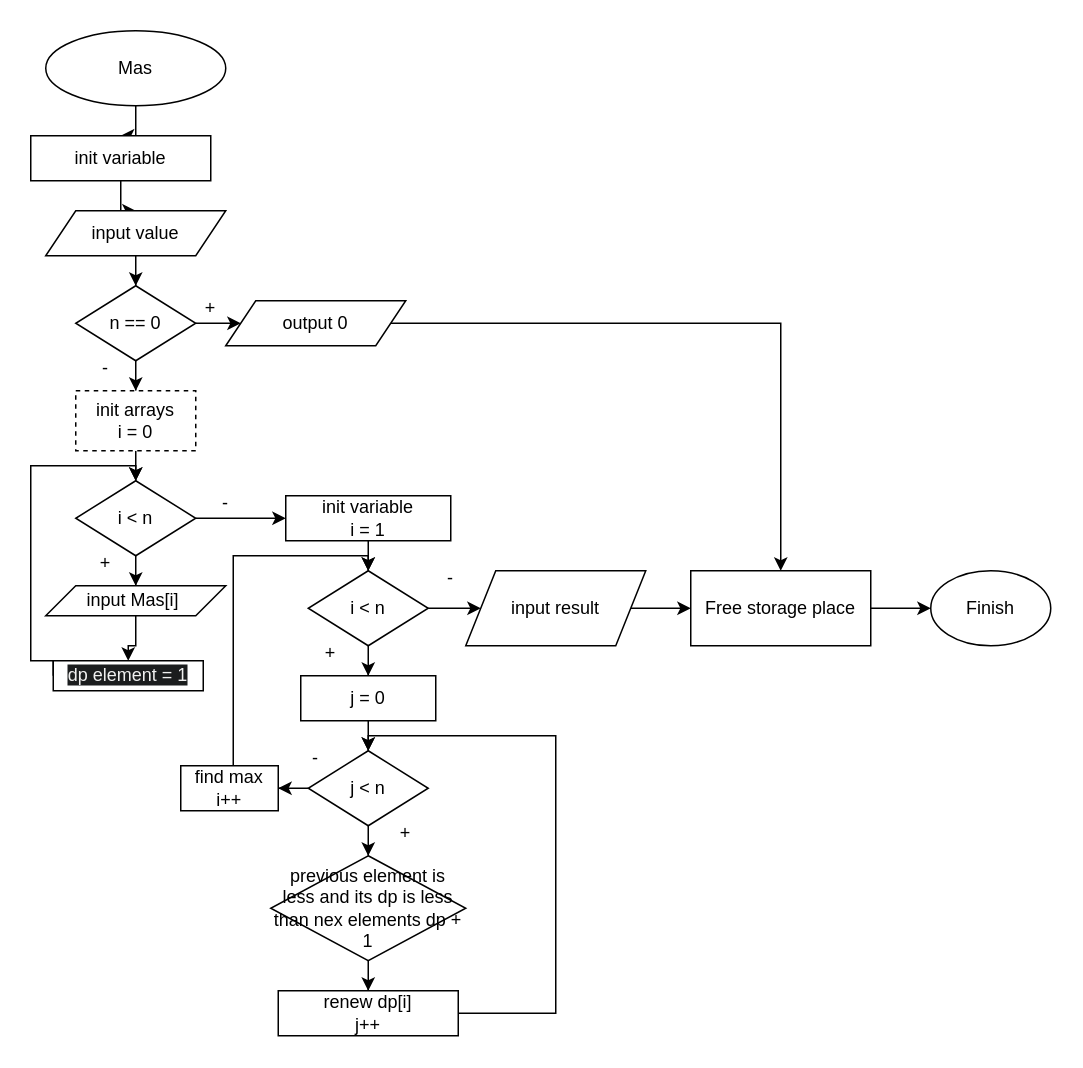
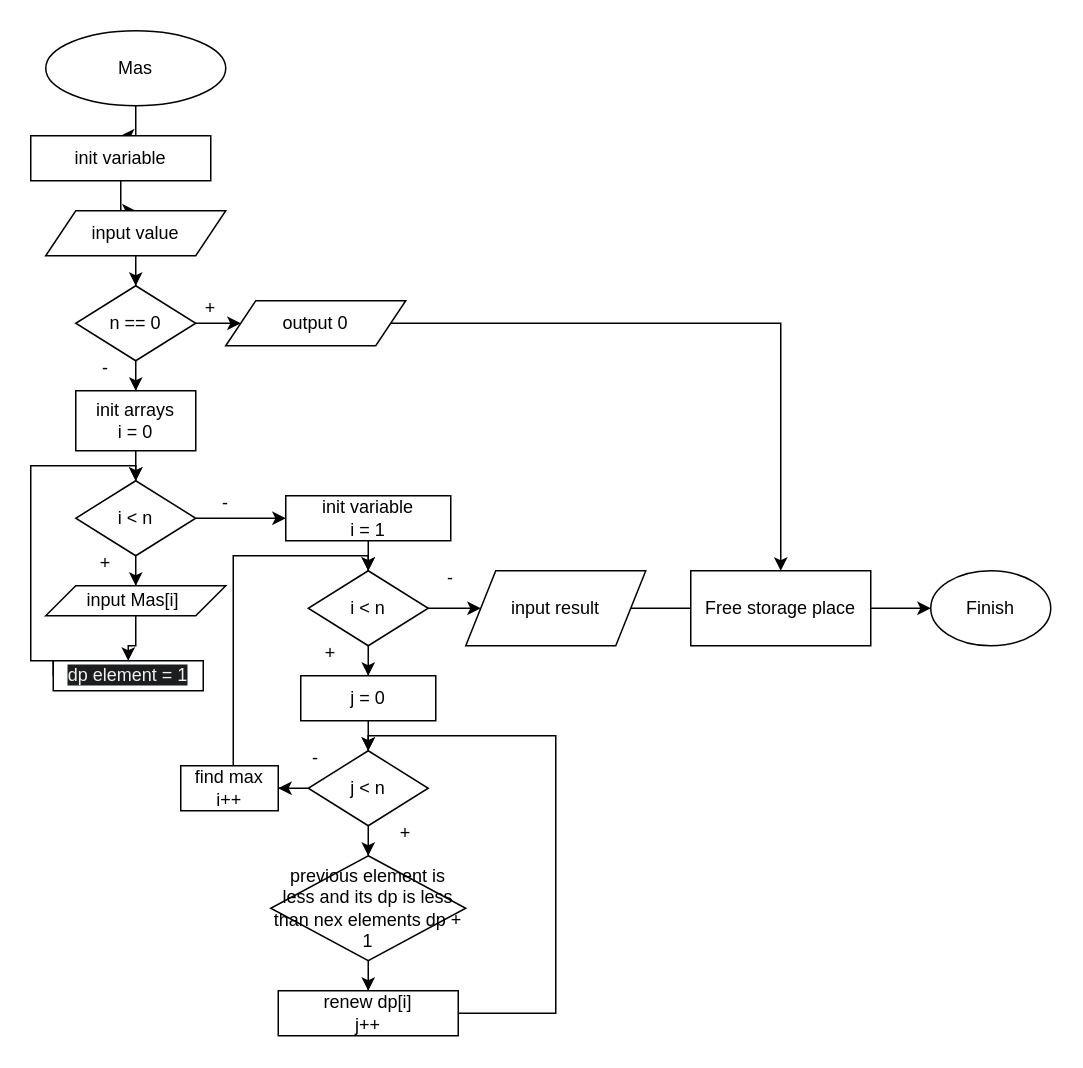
node "init arrays i = 0": style dashed -> solid
edge "input result" -> "Free storage place": arrowhead classic -> none
